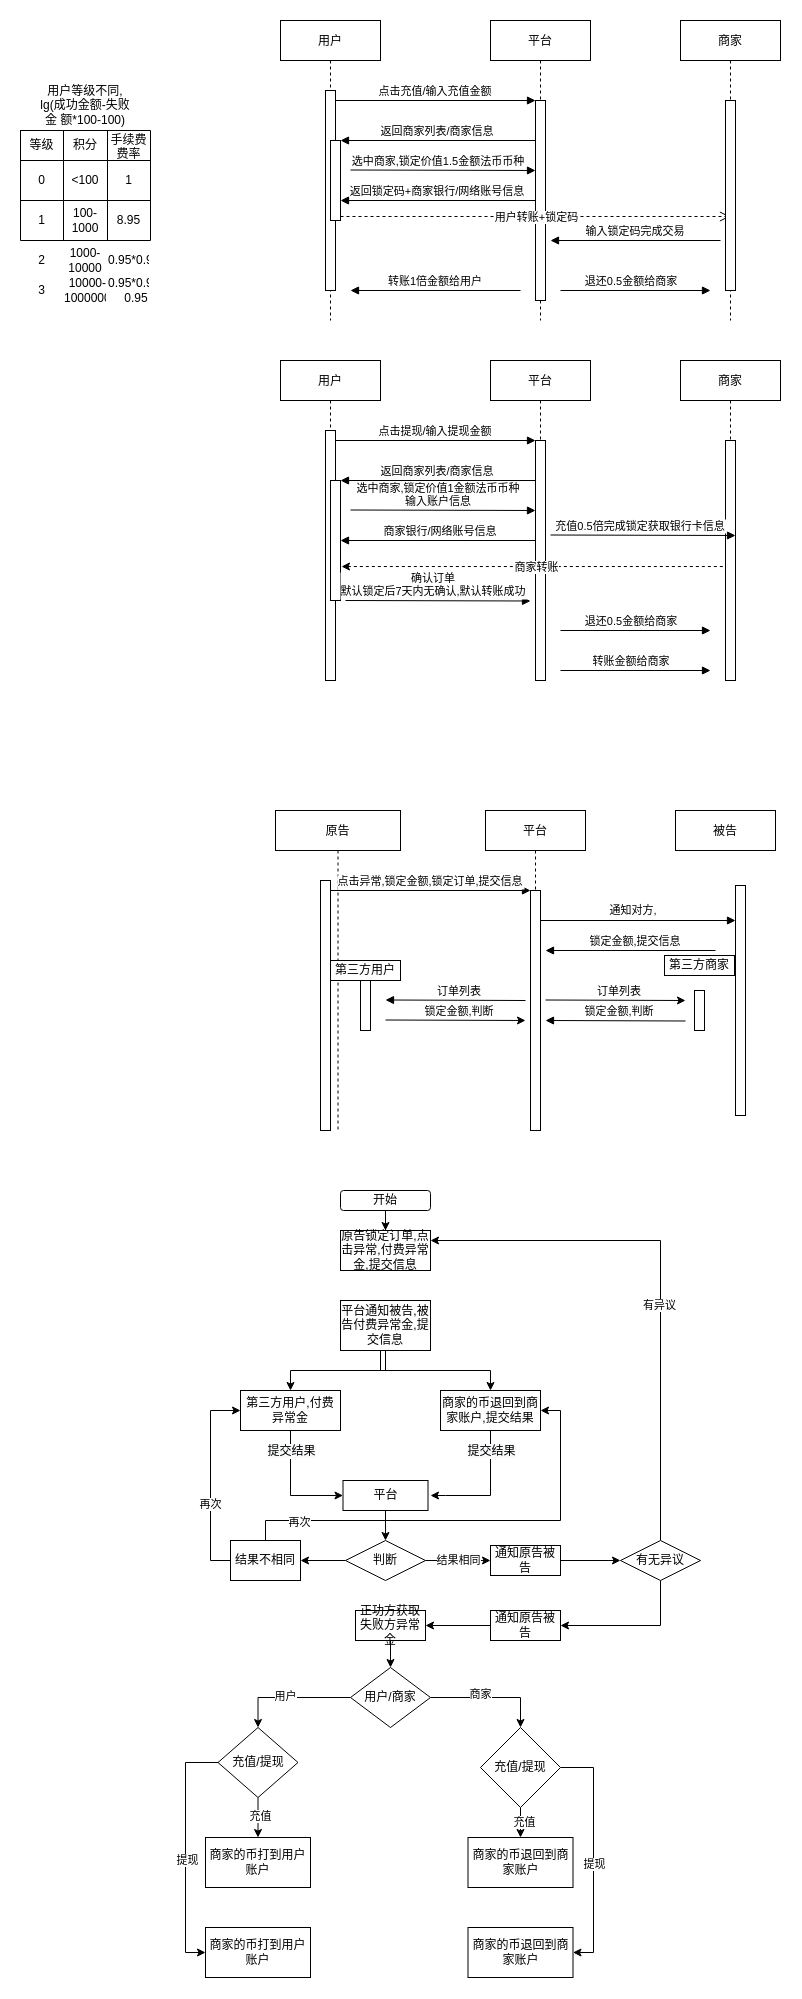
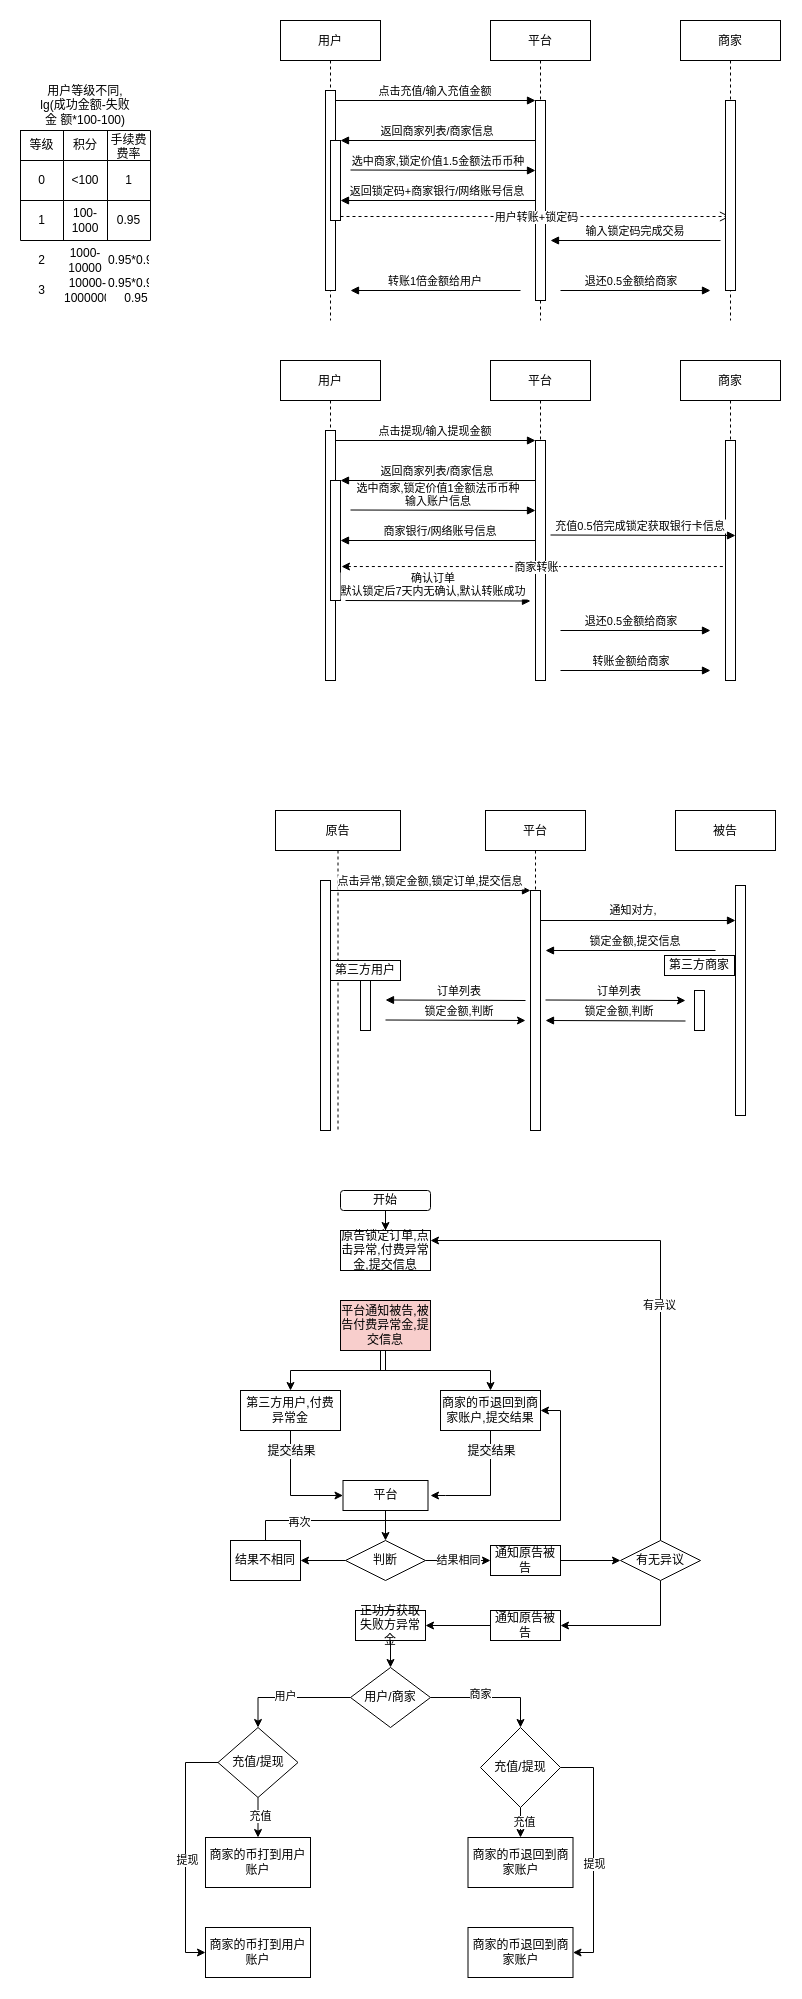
node "8.95": label "8.95" -> "0.95"
node "平台通知被告,被告付费异常金,提交信息": fillcolor #ffffff -> #f8cecc
edge "结果不相同" -> "第三方用户,付费异常金": removed, label "再次"
